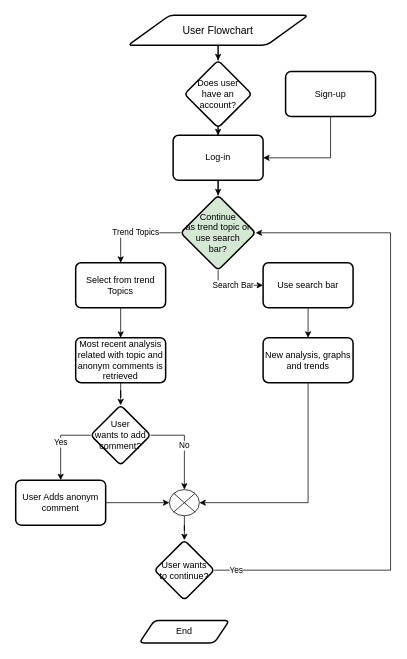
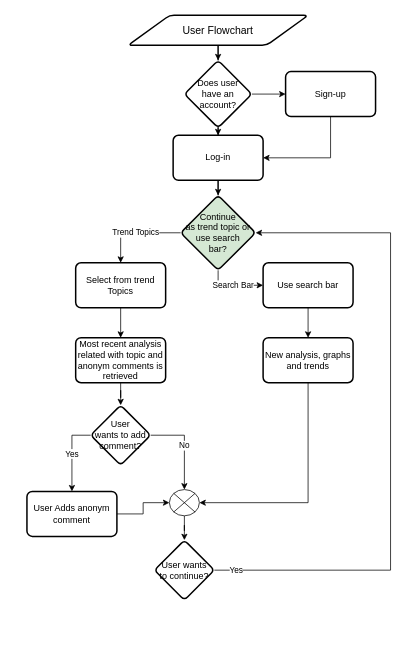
edge "Does user have an account?" -> "Sign-up": added
node "User Adds anonym comment": moved (60, 503) -> (72, 514)
node "End": removed
